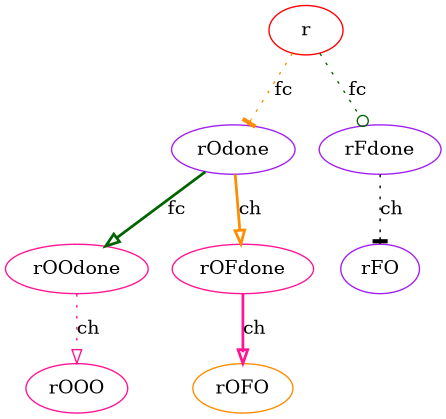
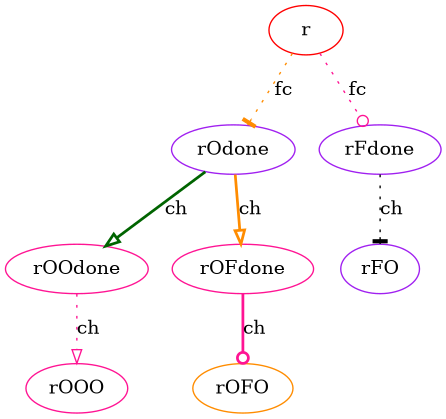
edge "r" -> "rFdone": color darkgreen -> deeppink
edge "rOdone" -> "rOOdone": label "fc" -> "ch"
edge "rOFdone" -> "rOFO": arrowhead onormal -> odot
